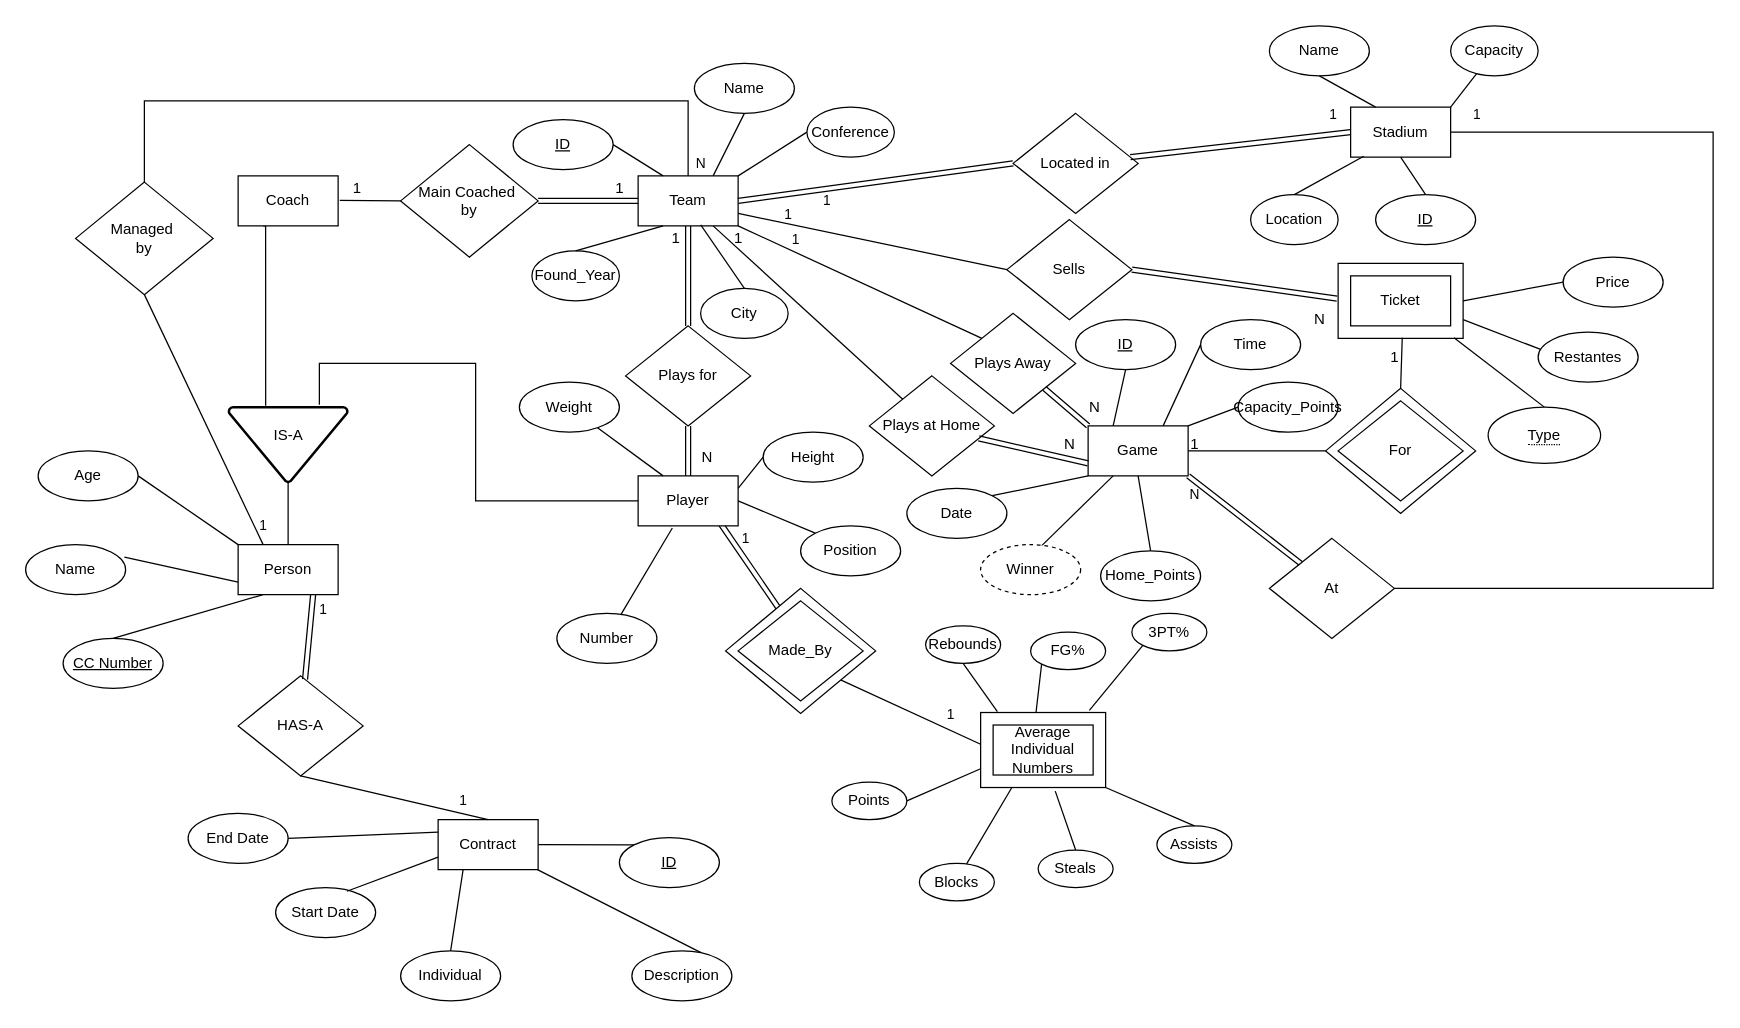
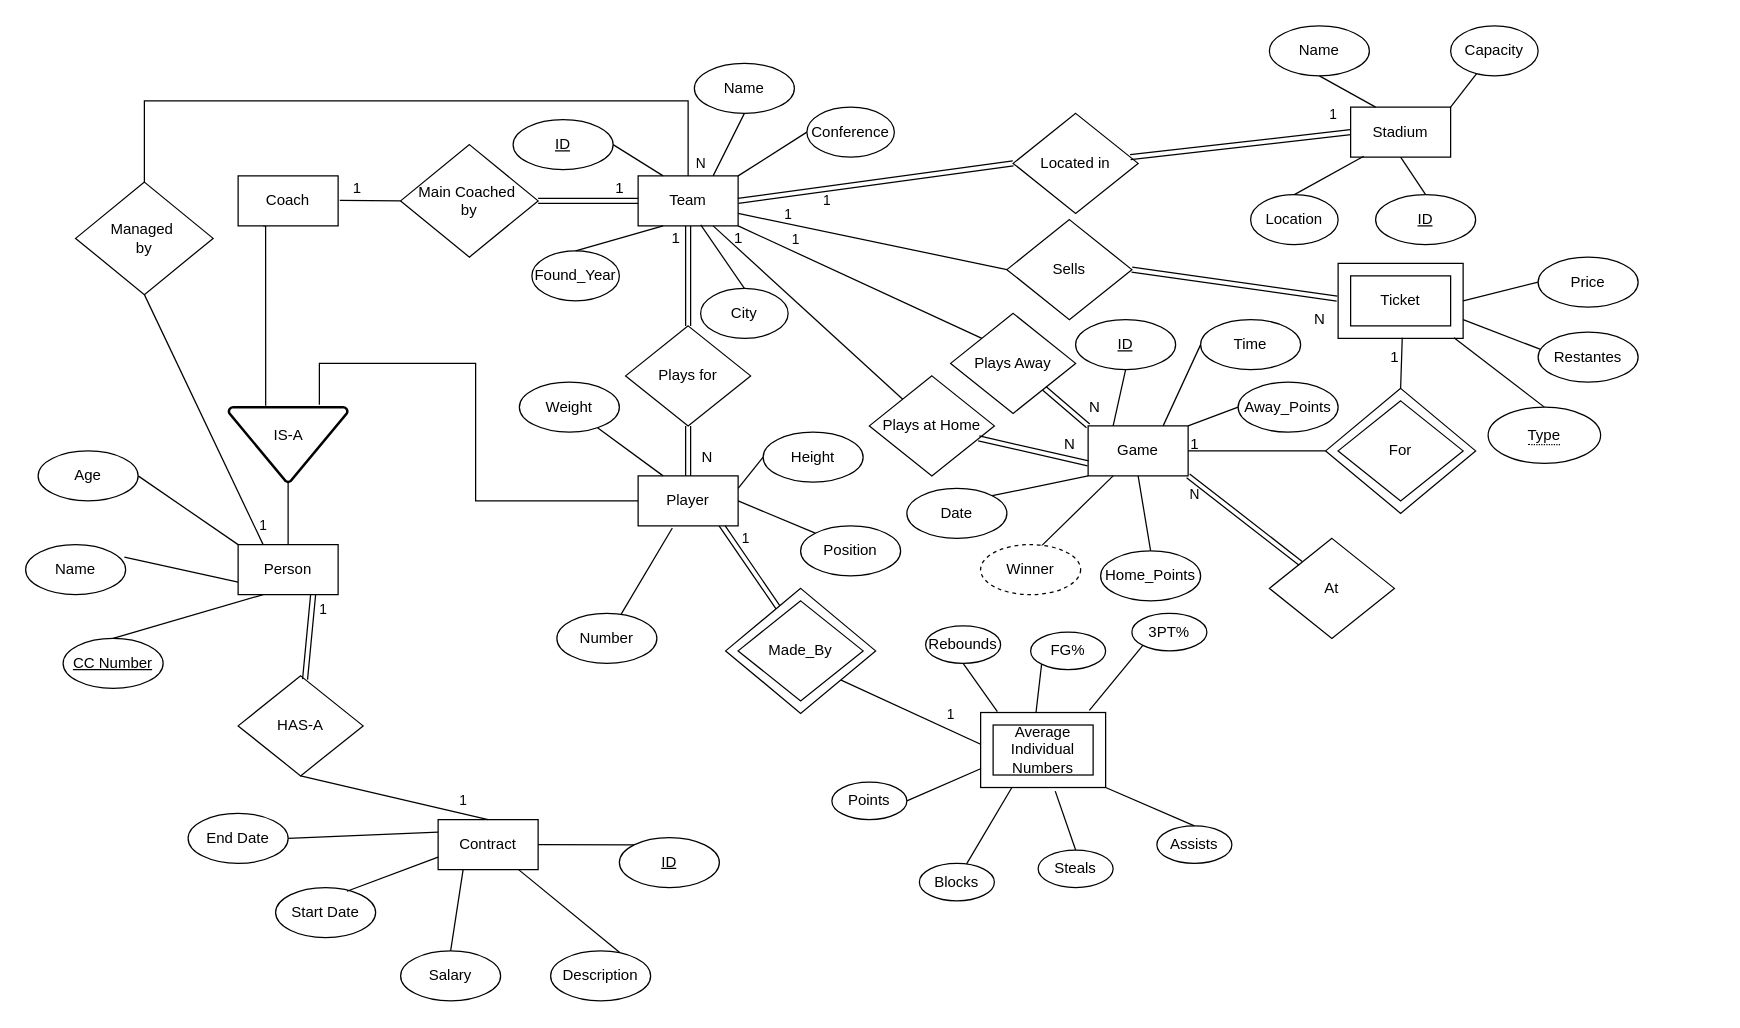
node "Price": moved (1613, 282) -> (1588, 282)
edge "Stadium" -- "At": removed, label "1"
node "Capacity_Points": label "Capacity_Points" -> "Away_Points"
node "Individual": label "Individual" -> "Salary"
node "Description": moved (682, 976) -> (601, 976)
